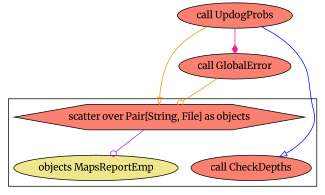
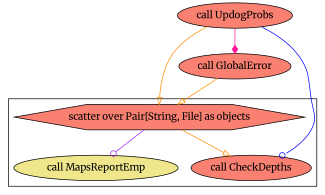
edge "call UpdogProbs" -> "call CheckDepths": arrowhead onormal -> odot
edge "call GlobalError" -> "scatter over Pair[String, File] as objects": arrowhead odot -> onormal
edge "scatter over Pair[String, File] as objects" -> "call CheckDepths": added
node "objects MapsReportEmp": label "objects MapsReportEmp" -> "call MapsReportEmp"
